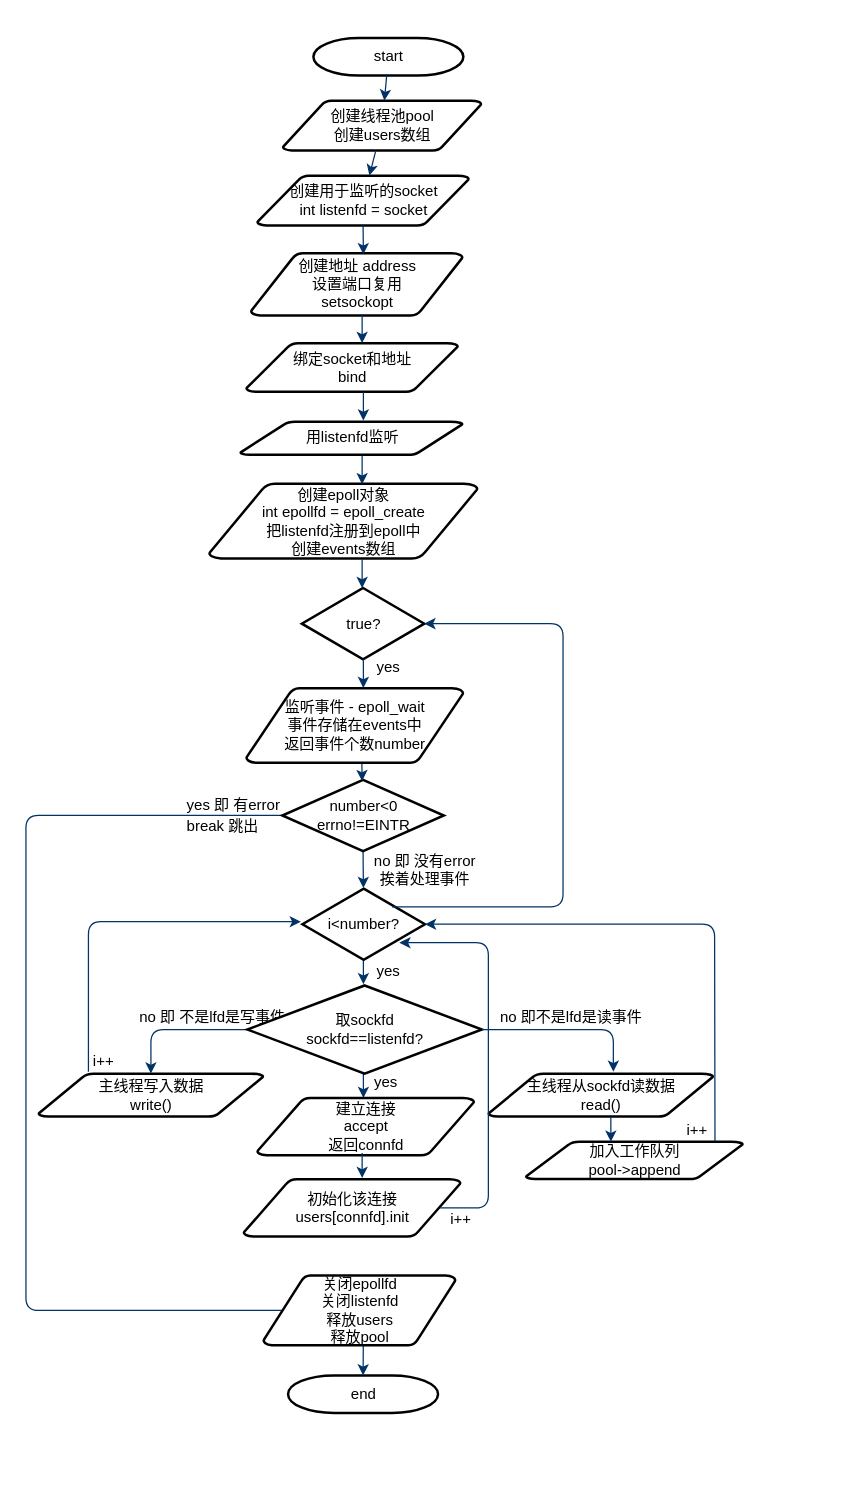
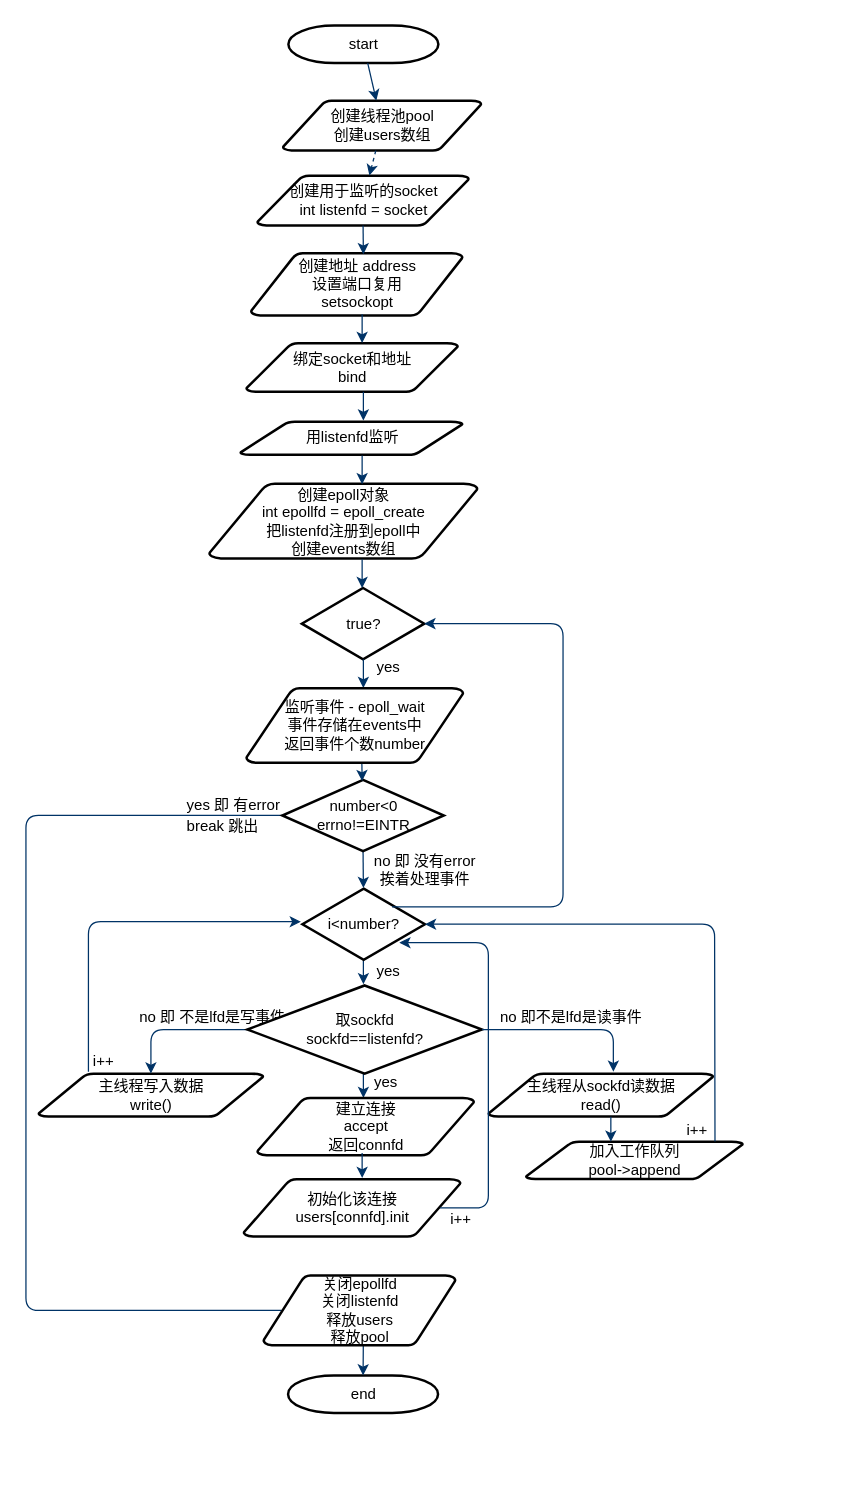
node "start": moved (388, 57) -> (363, 44)
edge "创建线程池pool 创建users数组" -> "创建用于监听的socket int listenfd = socket": style solid -> dashed
